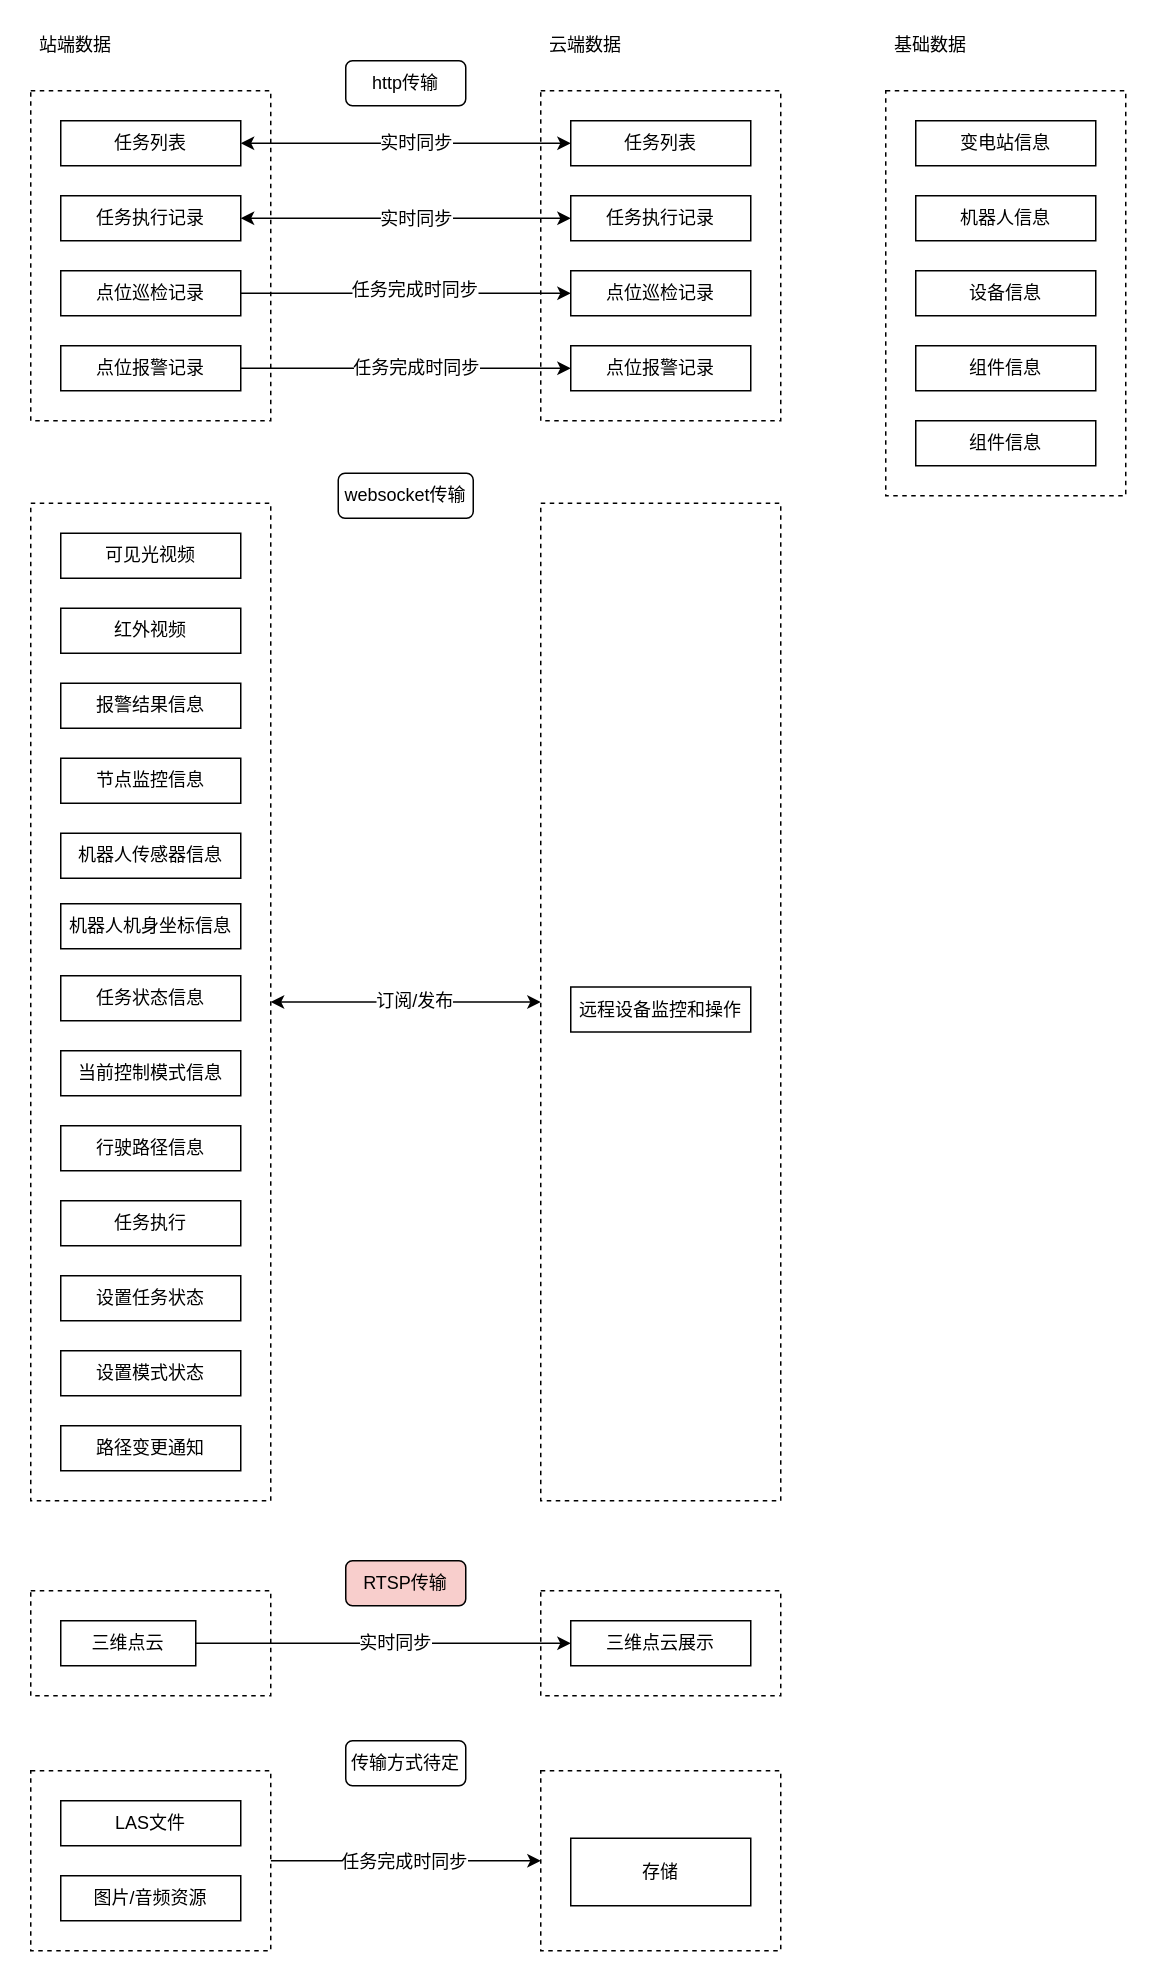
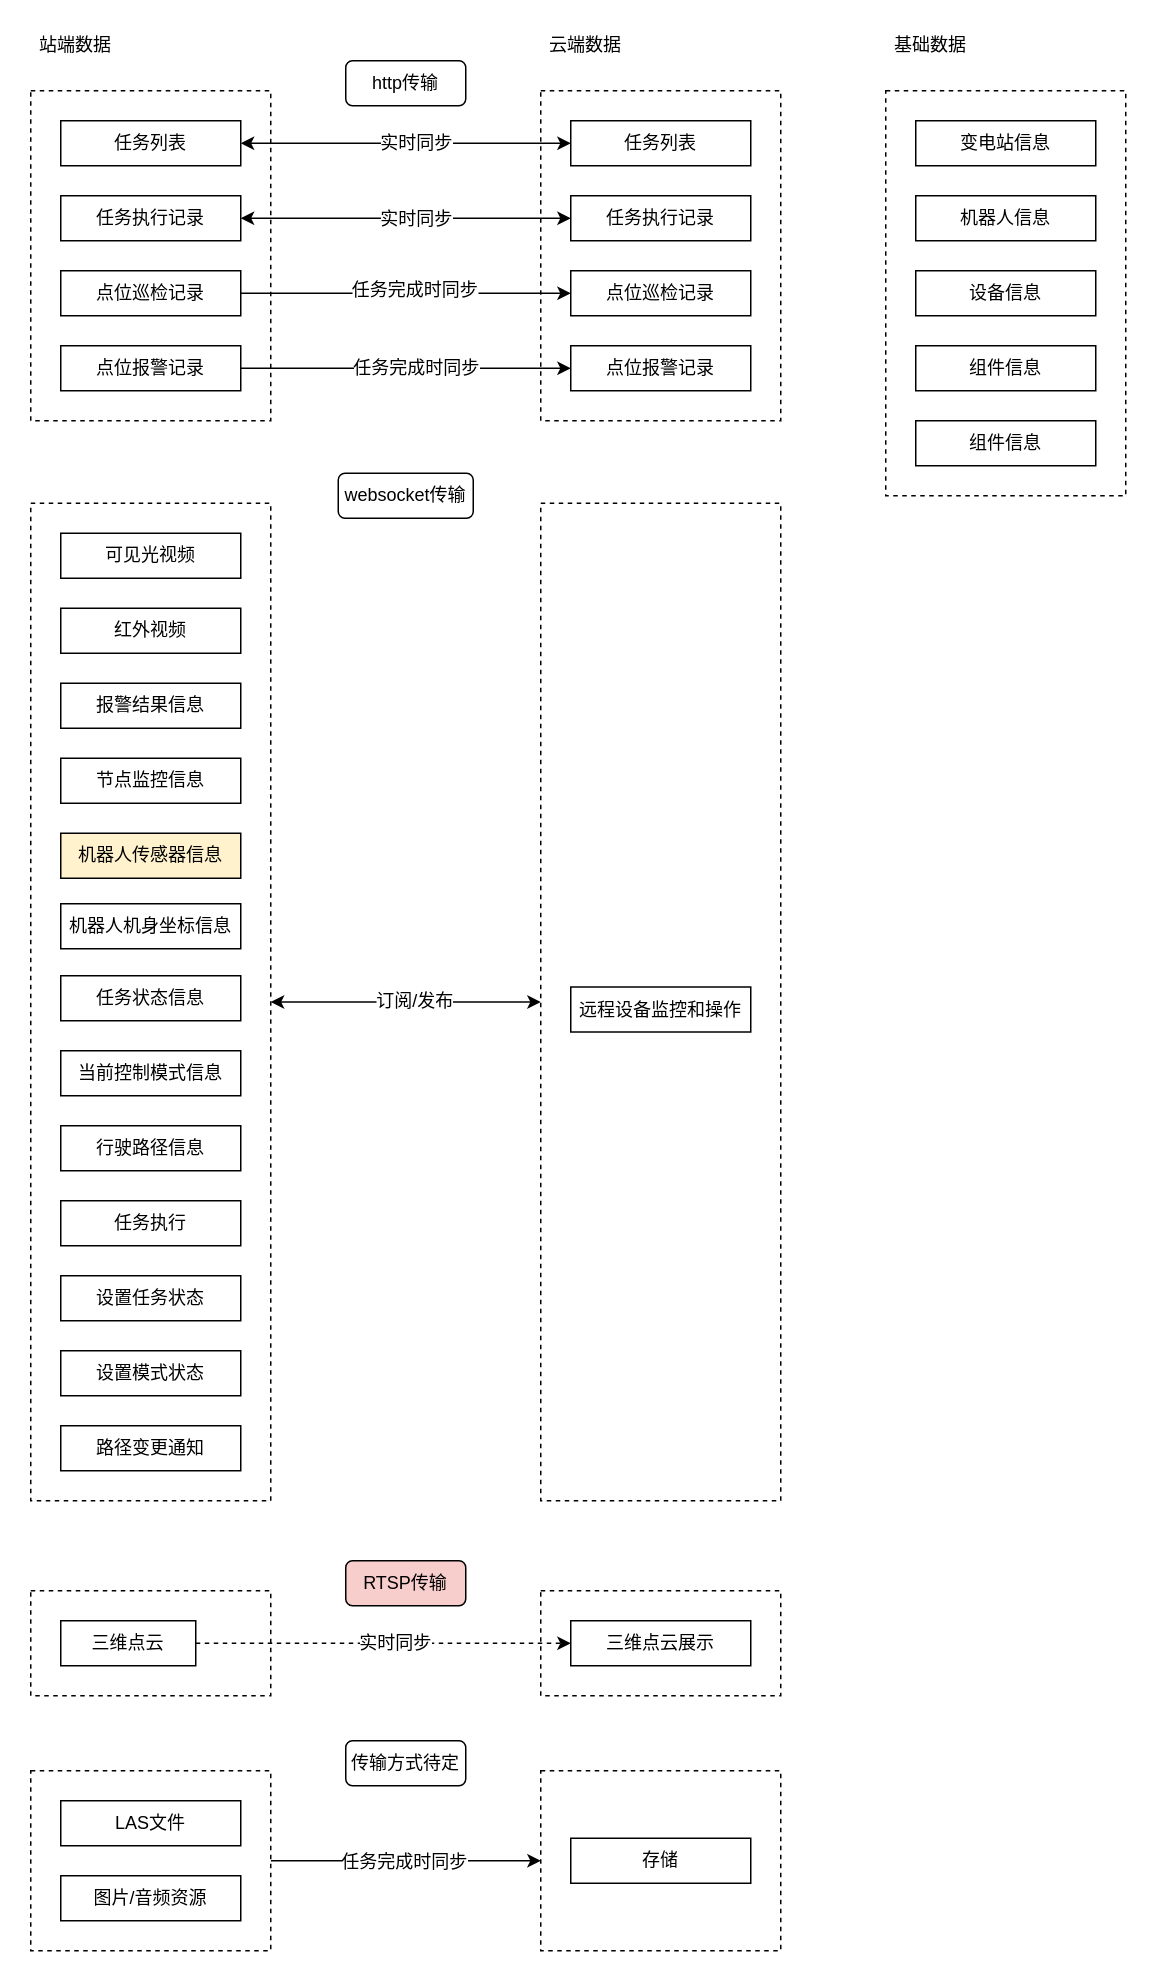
node "机器人传感器信息": fillcolor #ffffff -> #fff2cc
edge "三维点云" -> "三维点云展示": style solid -> dashed
node "存储": size 180x68 -> 180x45
